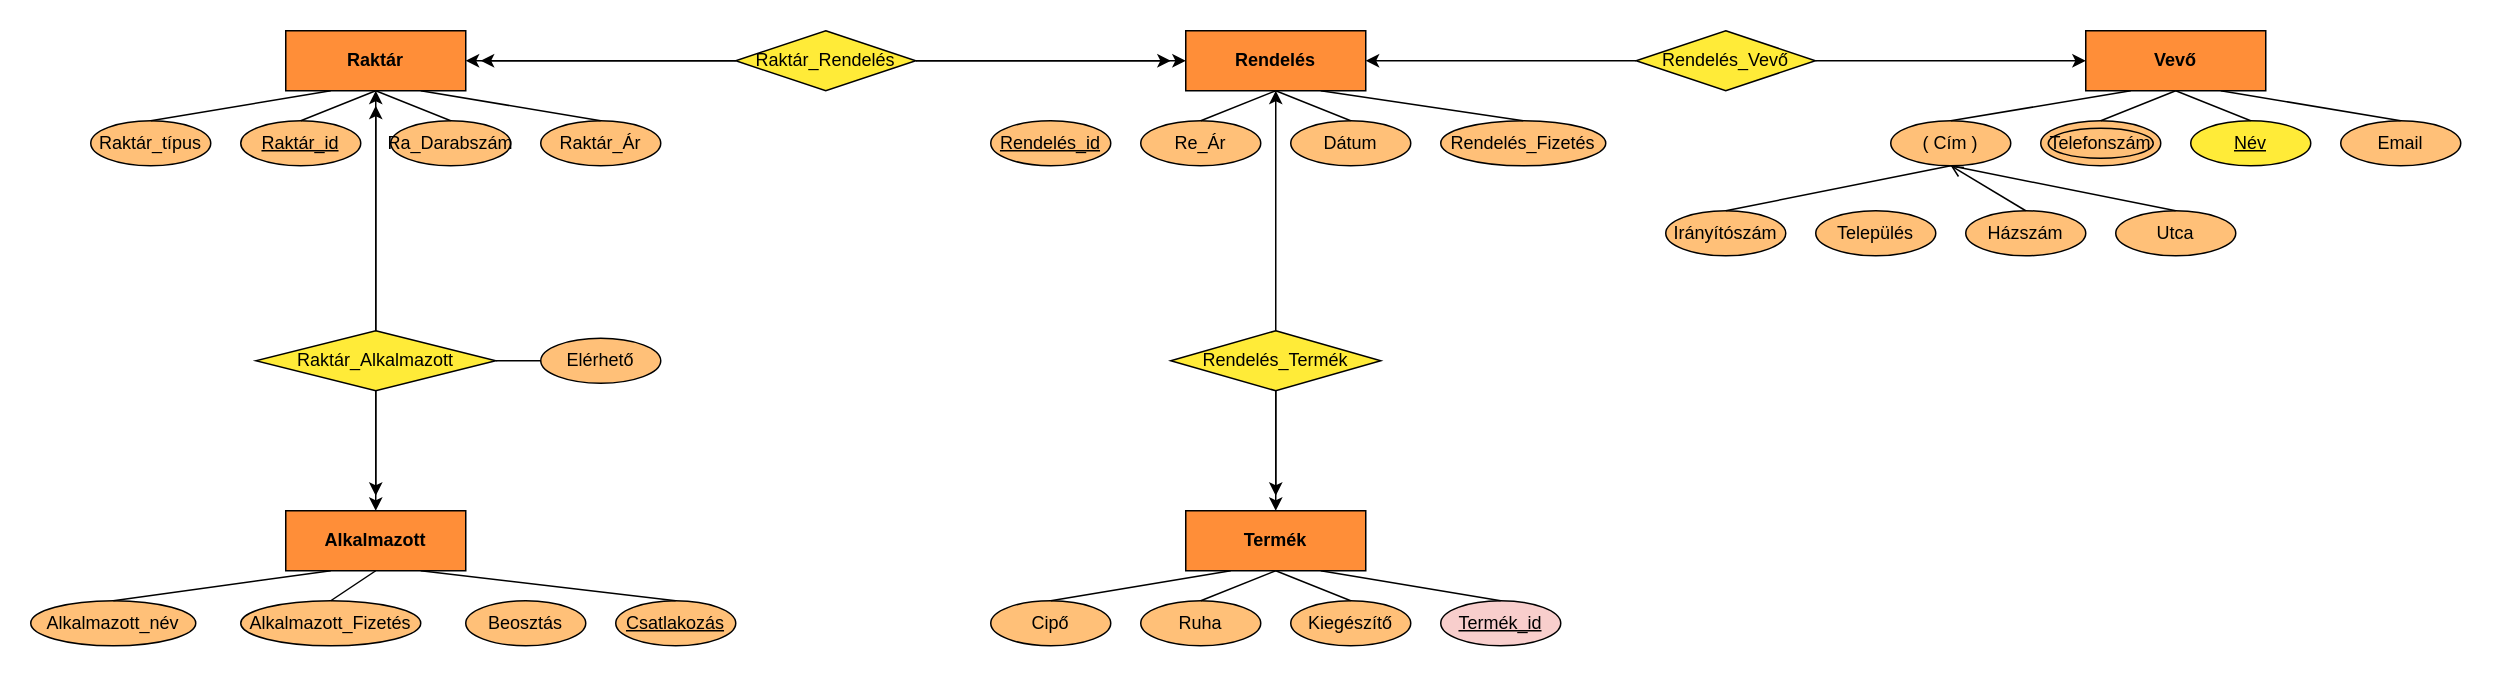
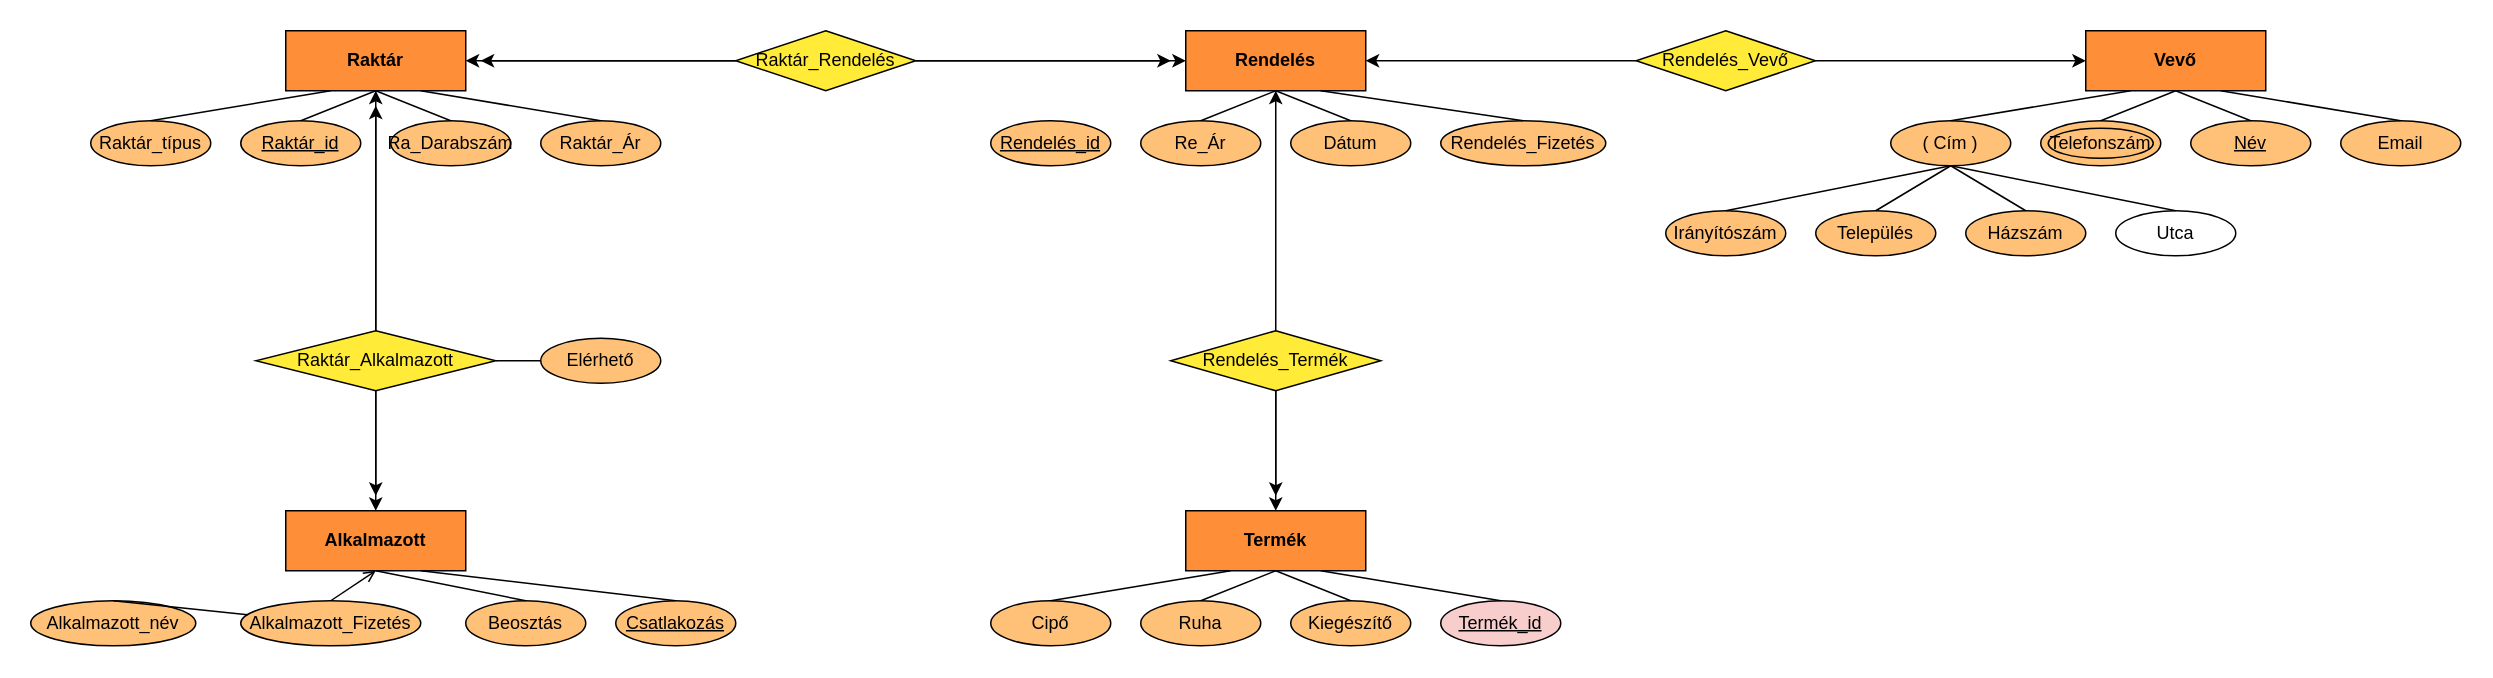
node "Név": fillcolor #ffeb38 -> #ffc078
edge "Házszám" -> "( Cím )": arrowhead open -> none
edge "( Cím )" -- "Település": added
node "Utca": fillcolor #ffc078 -> #ffffff
edge "Alkalmazott" -- "Alkalmazott_Fizetés": arrowhead none -> open
edge "Alkalmazott" -- "Alkalmazott_név": now "Alkalmazott_Fizetés" -- "Alkalmazott_név"
edge "Alkalmazott" -- "Beosztás": added
